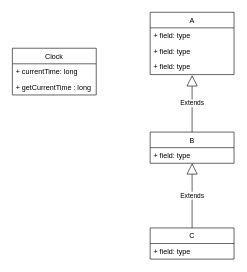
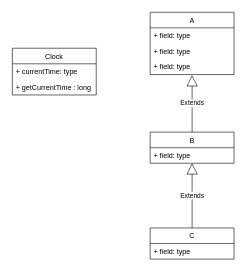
node "+ currentTime: long": label "+ currentTime: long" -> "+ currentTime: type"
